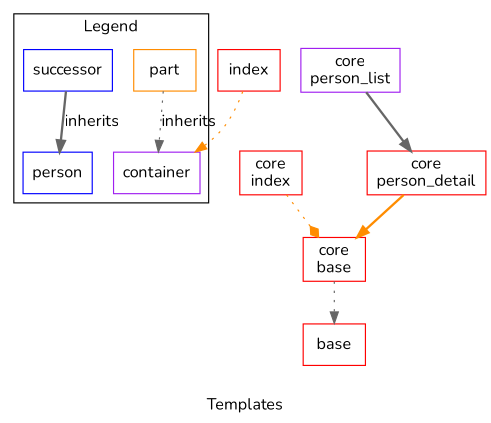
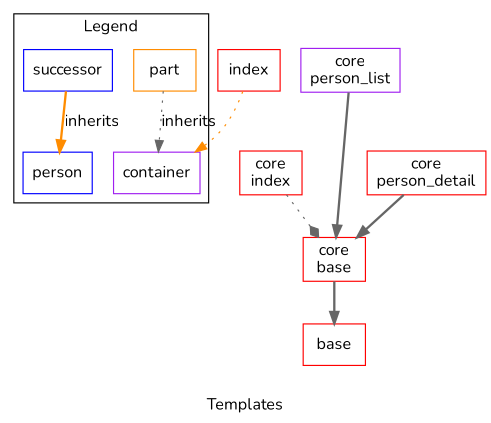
edge "successor" -> "person": color gray40 -> darkorange
edge "core person_list" -> "core person_detail": now "core person_list" -> "core base"
edge "core index" -> "core base": color darkorange -> gray40
edge "core person_detail" -> "core base": color darkorange -> gray40
edge "core base" -> "base": style dotted -> bold
